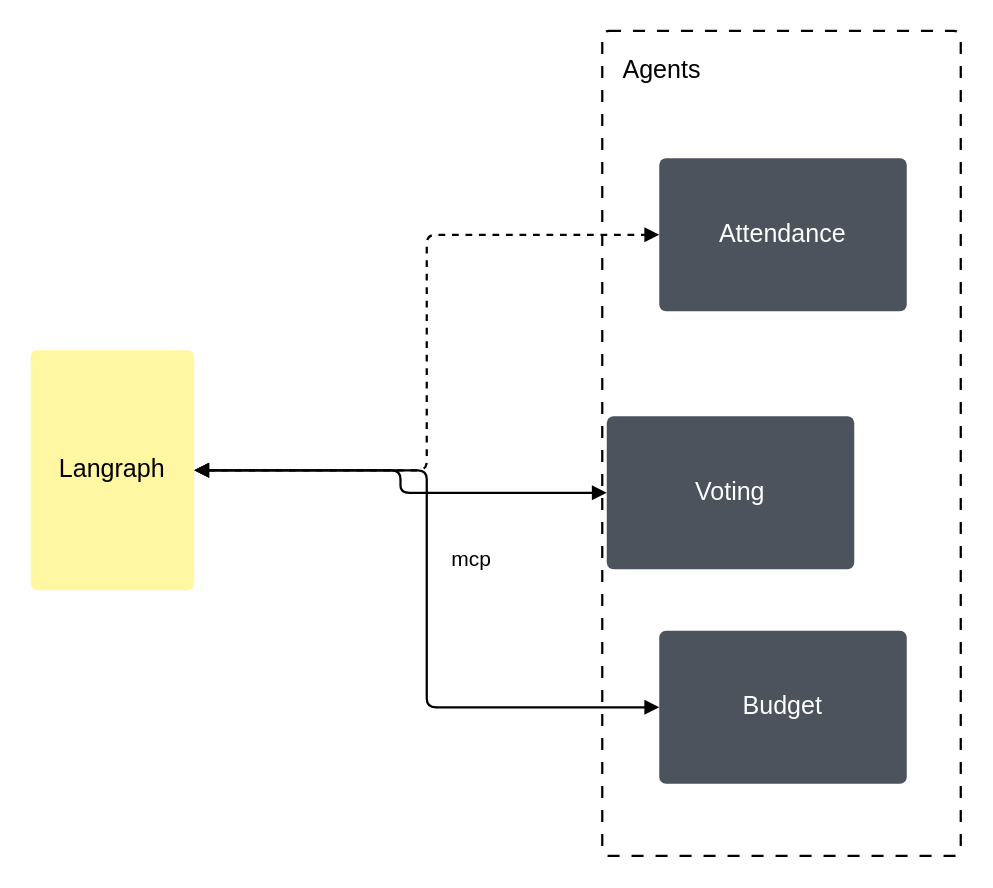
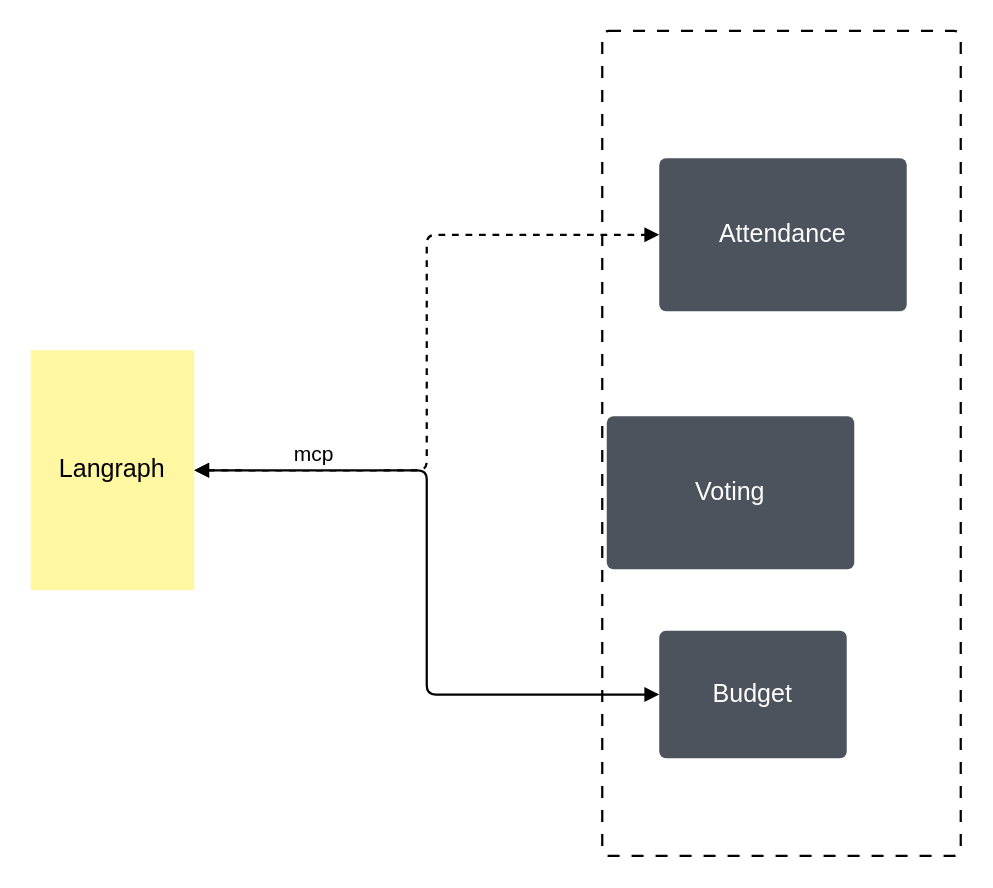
node "Agents": removed
node "Langraph": shape rounded rectangle -> rectangle
edge "Langraph" -- "Voting": removed
node "mcp": moved (472, 558) -> (314, 453)
node "Budget": size 248x153 -> 188x128
